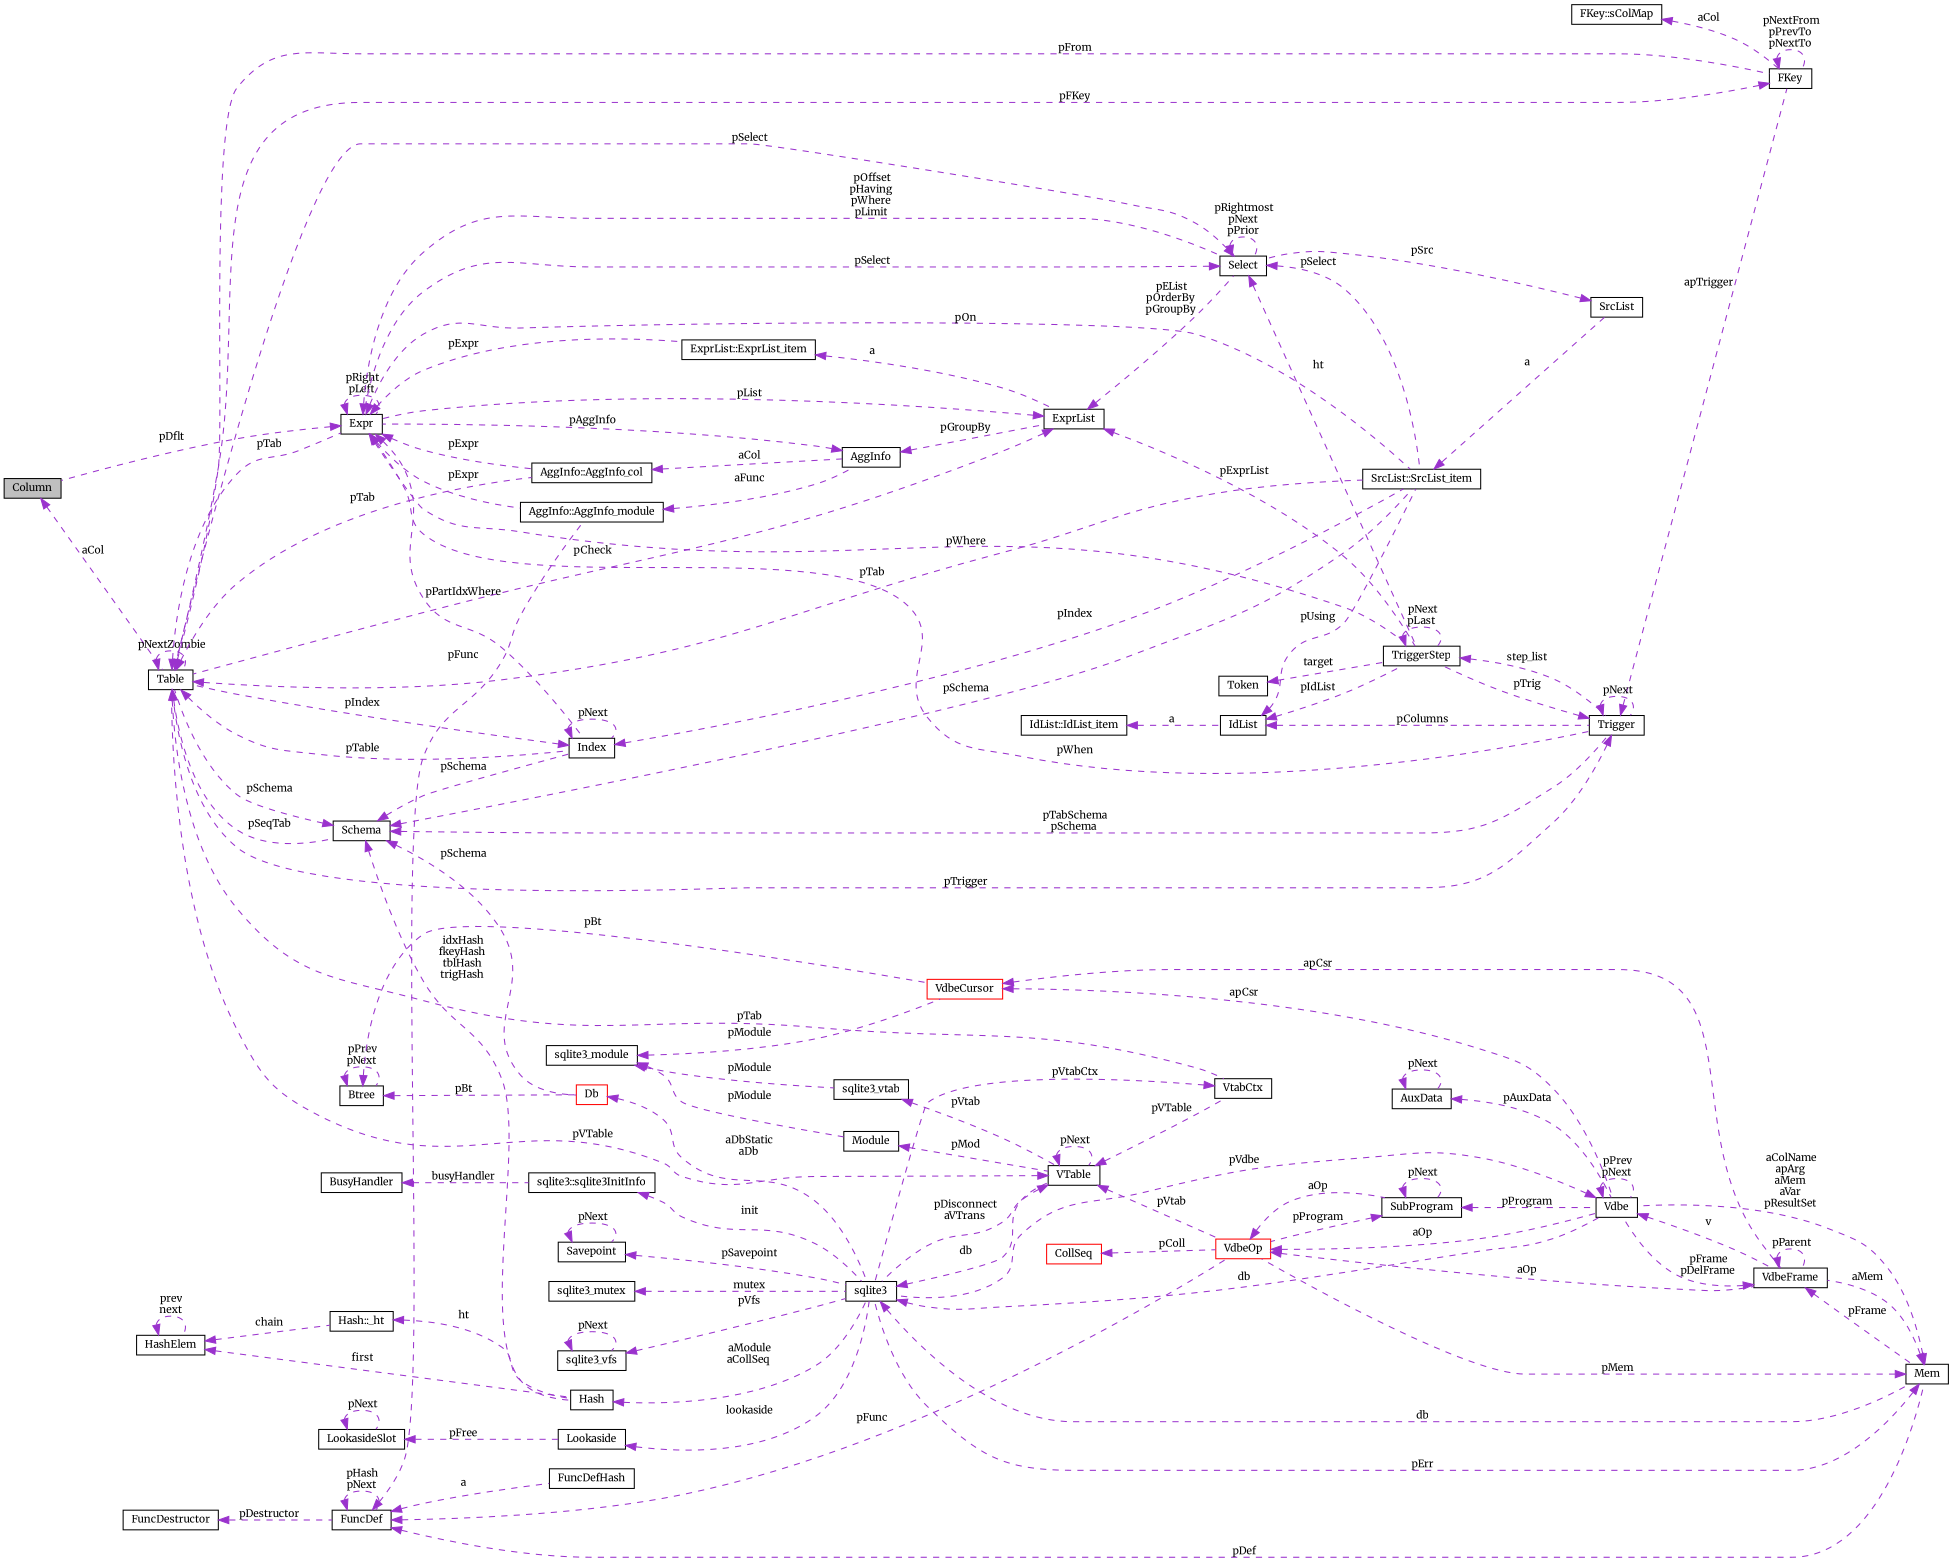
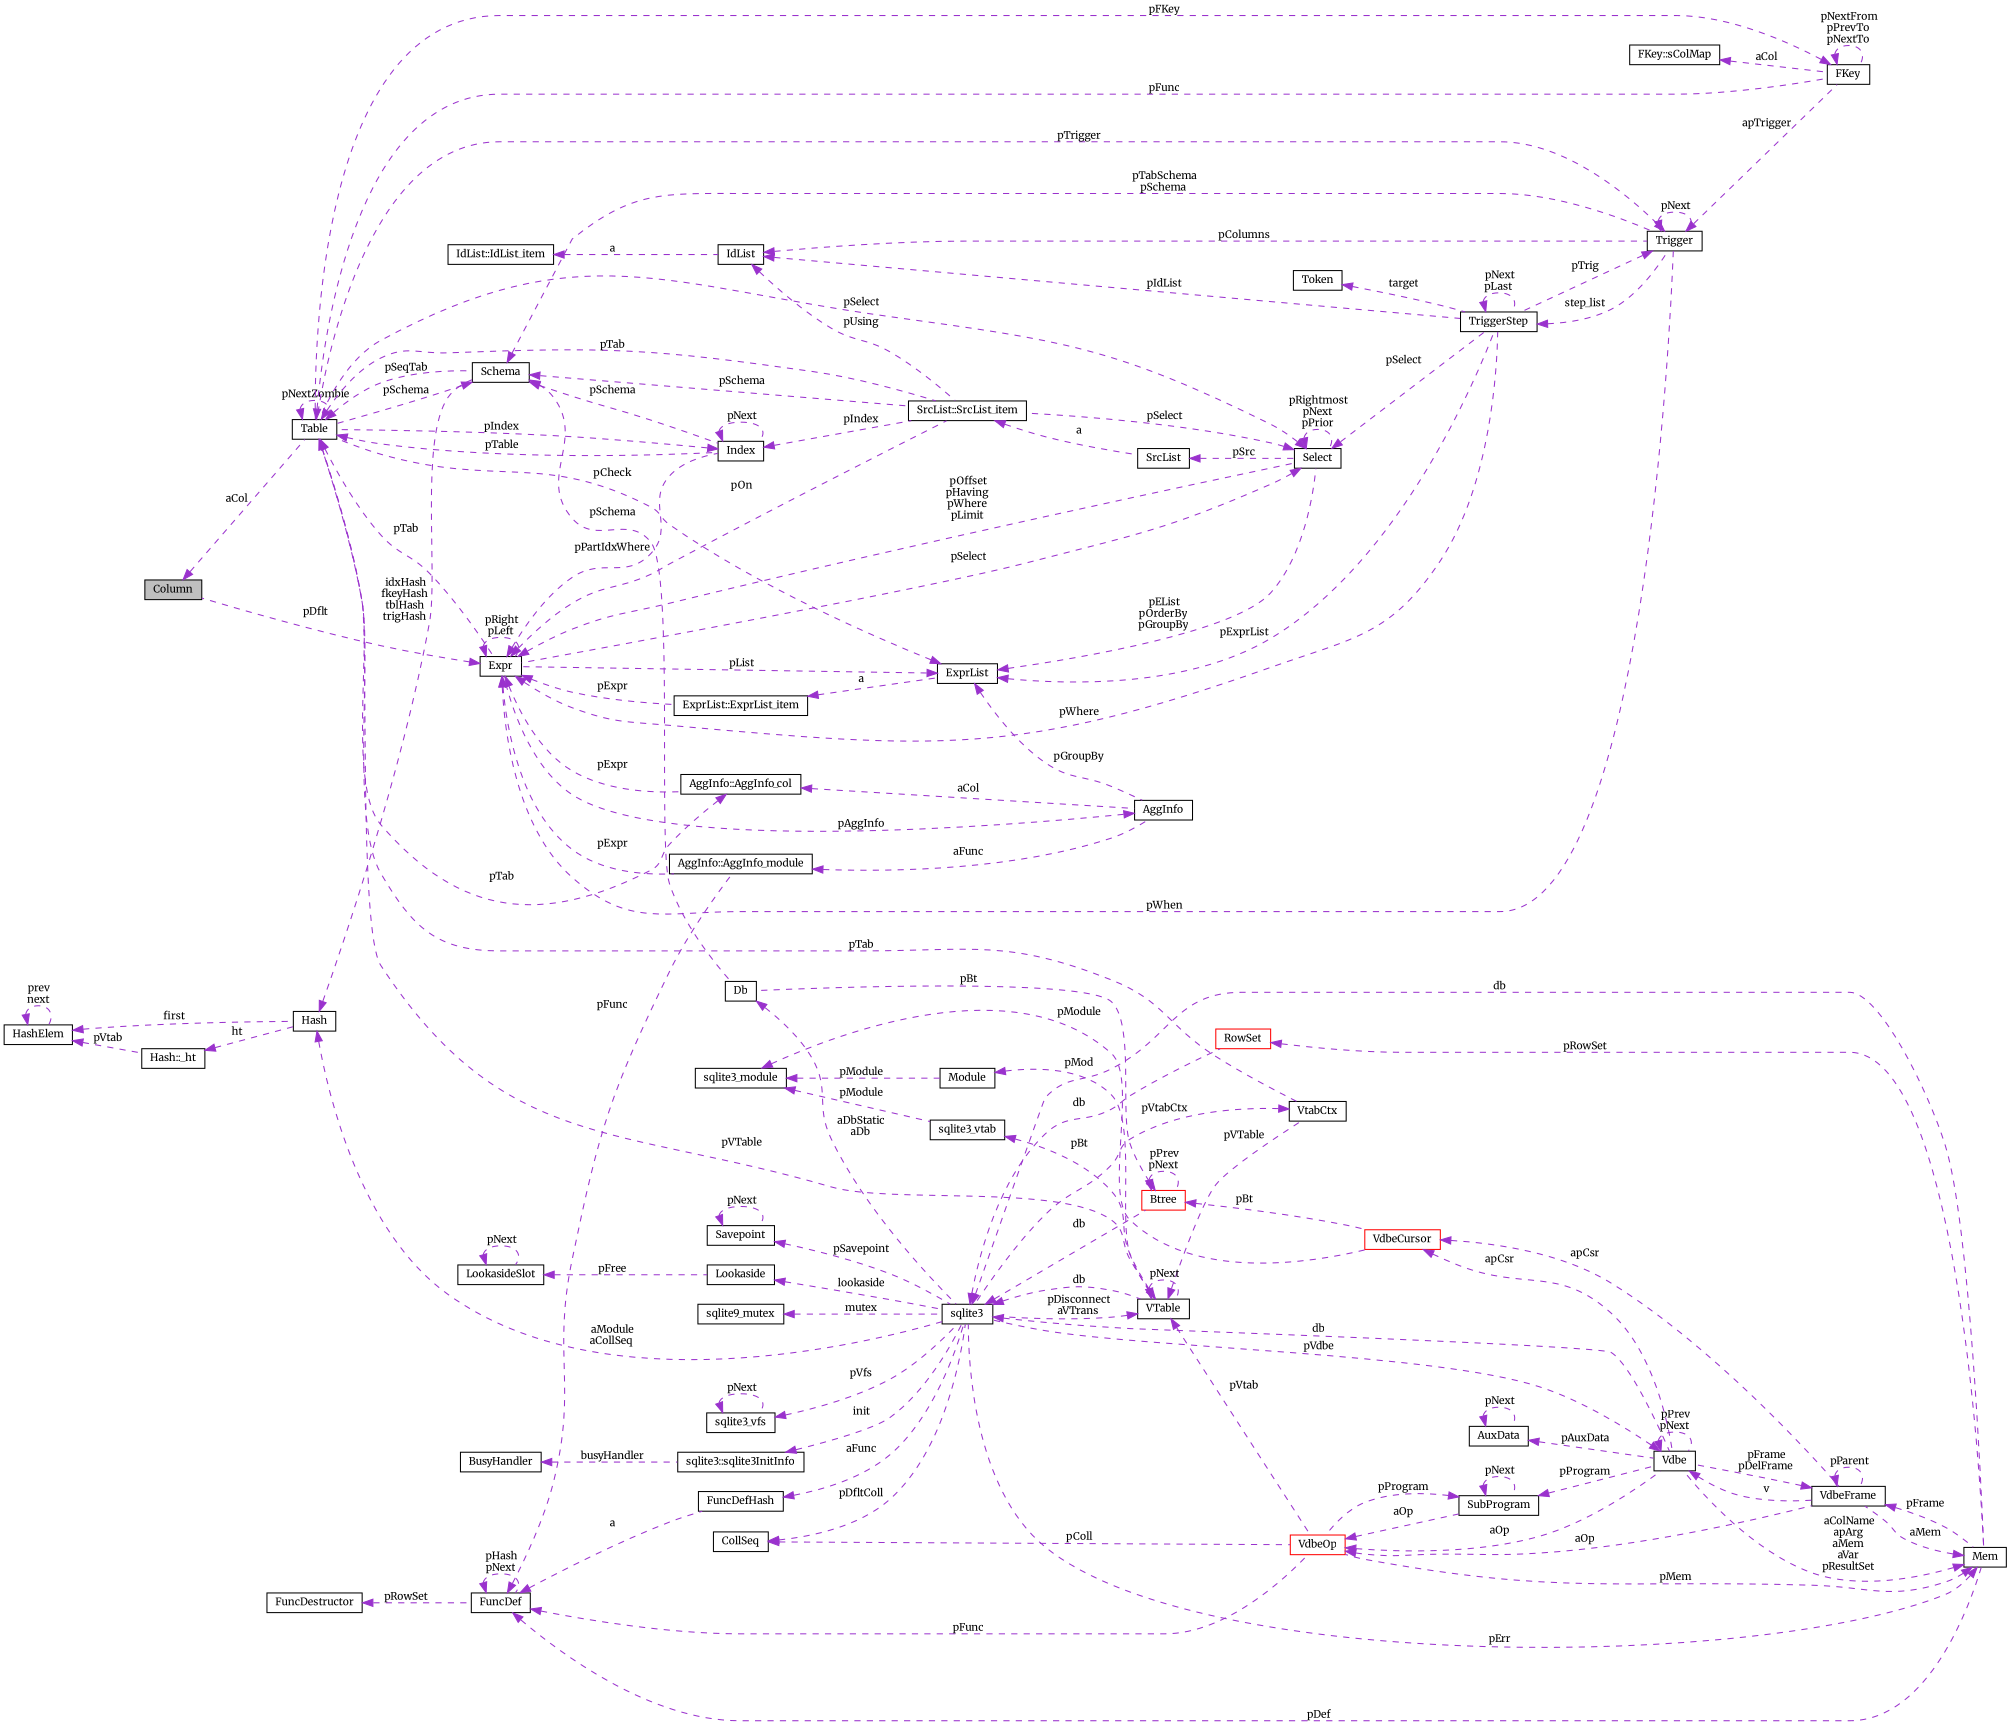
edge "FKey" -> "Table": label " pFrom" -> " pFunc"
edge "TriggerStep" -> "Select": label " ht" -> " pSelect"
edge "ExprList" -> "AggInfo": reversed
edge "AggInfo::AggInfo_col" -> "Table": reversed
node "RowSet": added
node "Db": color red -> black
node "Btree": color black -> red
edge "VTable" -> "sqlite3_vtab": label " pVtab" -> " pBt"
edge "Hash" -> "Schema": reversed
node "CollSeq": color red -> black
edge "Btree" -> "sqlite3": added, label "db"
node "sqlite3_mutex": label "sqlite3_mutex" -> "sqlite9_mutex"
edge "Hash::_ht" -> "HashElem": label " chain" -> " pVtab"
edge "sqlite3" -> "FuncDefHash": added, label "aFunc"
edge "sqlite3" -> "CollSeq": added, label "pDfltColl"
edge "FuncDef" -> "FuncDestructor": label " pDestructor" -> " pRowSet"
